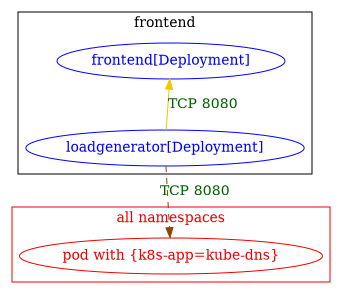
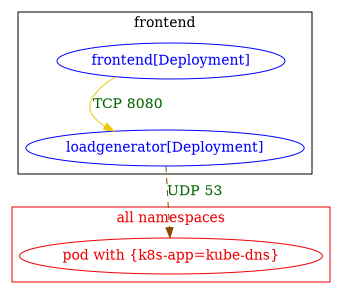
edge "loadgenerator[Deployment]" -> "frontend[Deployment]": reversed
edge "loadgenerator[Deployment]" -> "pod with {k8s-app=kube-dns}": label "TCP 8080" -> "UDP 53"
